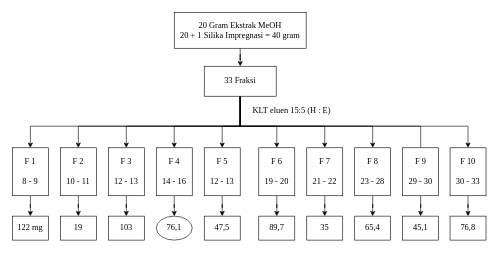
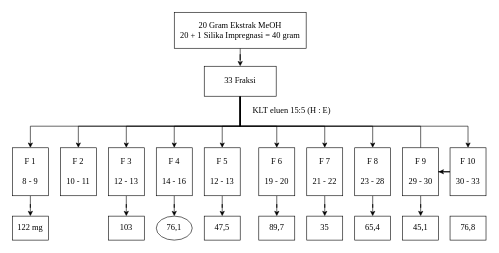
edge "F 210 - 11" -> "19": removed
edge "F 1030 - 33" -> "76,8": now "F 1030 - 33" -> "F 929 - 30"
node "19": removed
